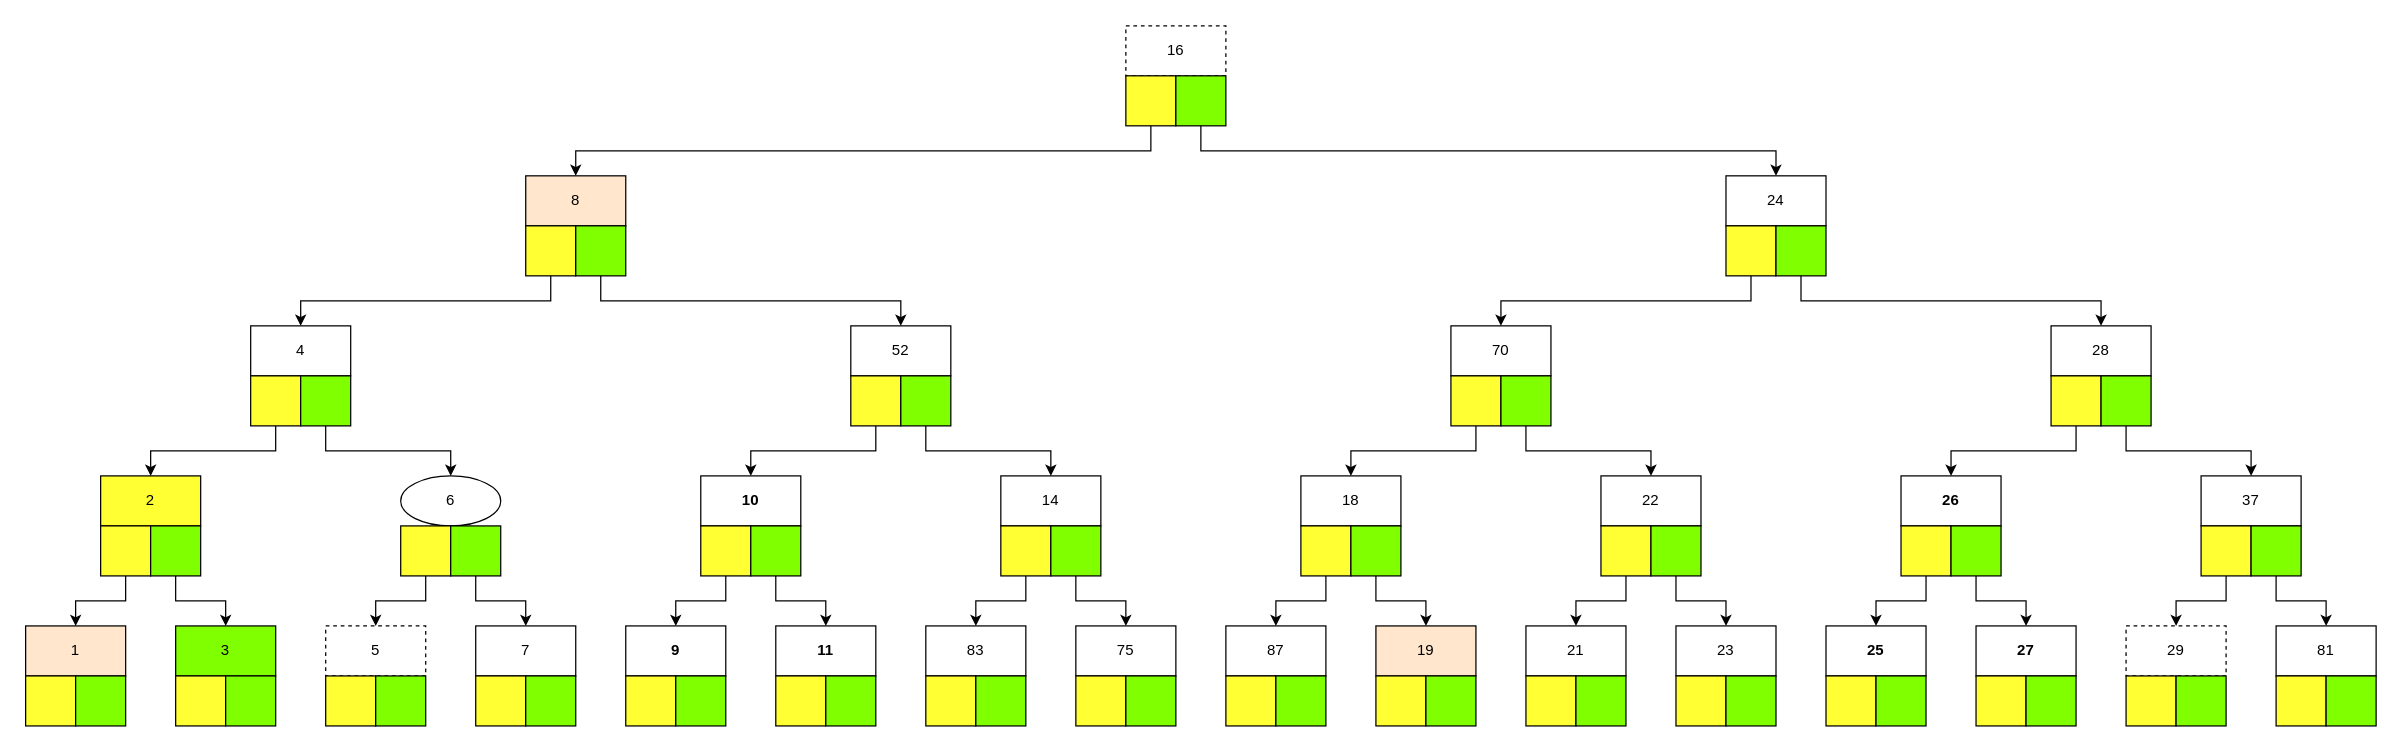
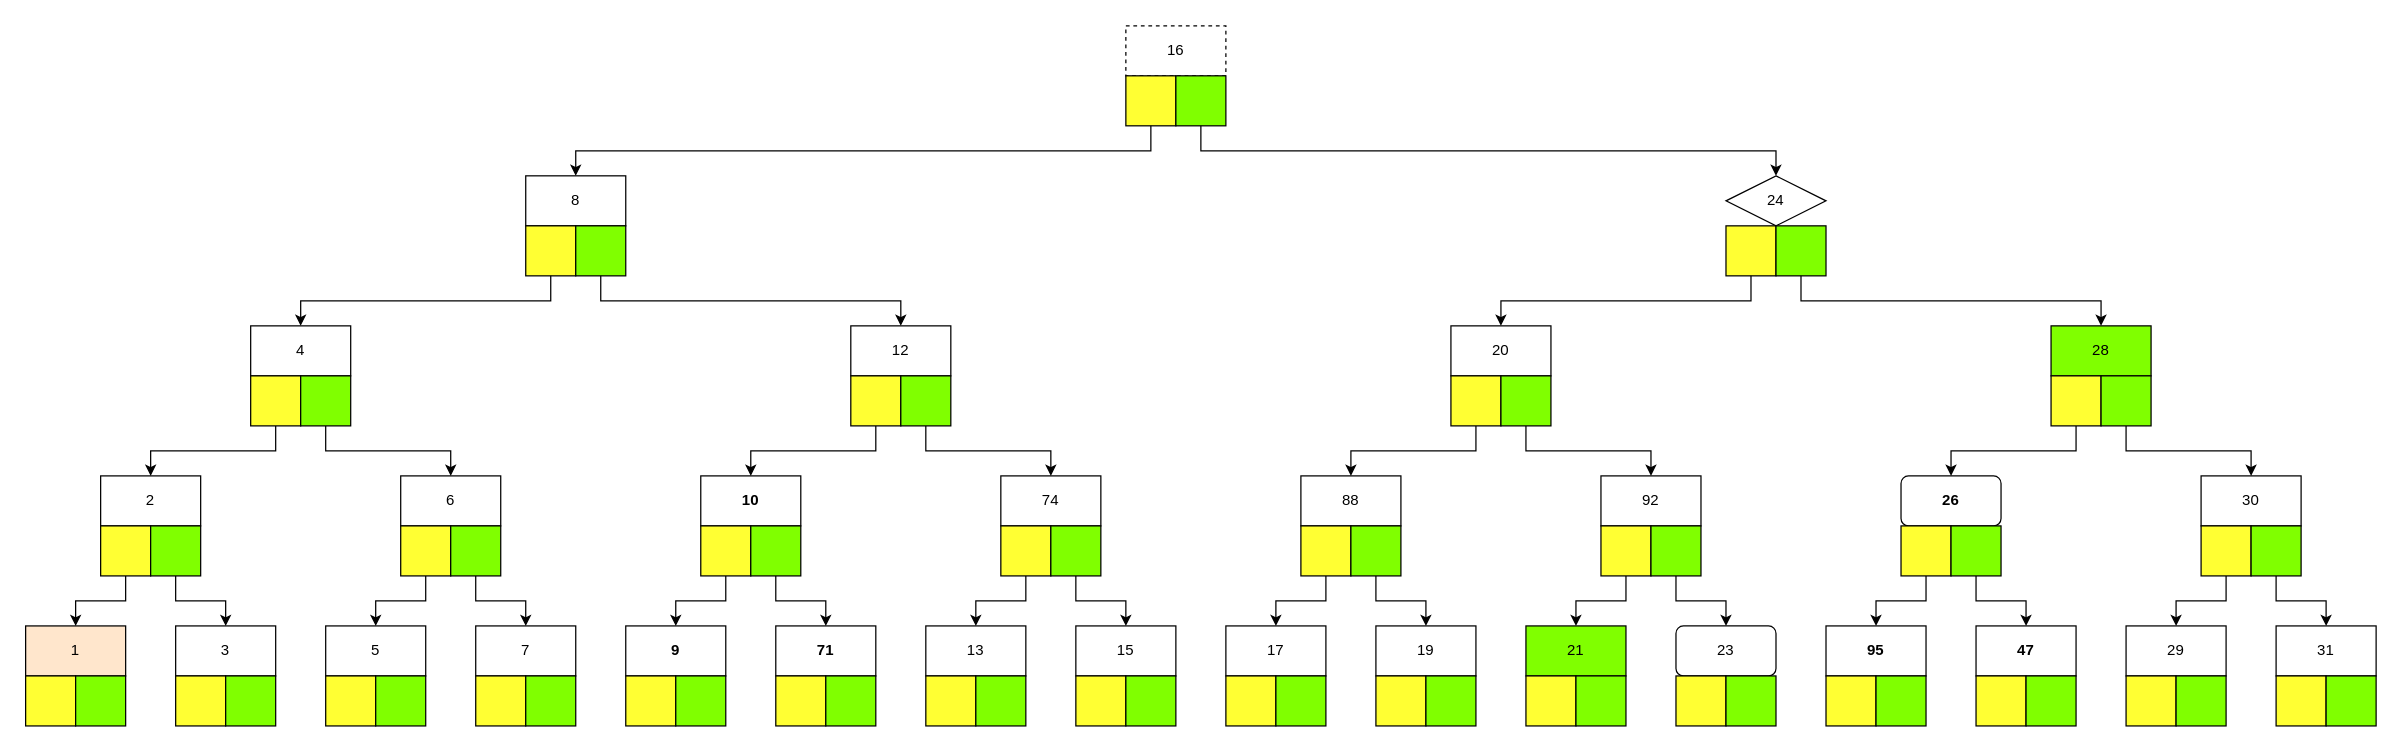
node "8": fillcolor #ffe6cc -> #ffffff
node "24": shape rectangle -> diamond
node "52": label "52" -> "12"
node "70": label "70" -> "20"
node "28": fillcolor #ffffff -> #80ff00
node "2": fillcolor #ffff33 -> #ffffff
node "6": shape ellipse -> rectangle
node "14": label "14" -> "74"
node "18": label "18" -> "88"
node "22": label "22" -> "92"
node "26": shape rectangle -> rounded rectangle
node "37": label "37" -> "30"
node "3": fillcolor #80ff00 -> #ffffff
node "5": style dashed -> solid
node "11": label "11" -> "71"
node "83": label "83" -> "13"
node "75": label "75" -> "15"
node "87": label "87" -> "17"
node "19": fillcolor #ffe6cc -> #ffffff
node "21": fillcolor #ffffff -> #80ff00
node "23": shape rectangle -> rounded rectangle
node "25": label "25" -> "95"
node "27": label "27" -> "47"
node "29": style dashed -> solid
node "81": label "81" -> "31"
